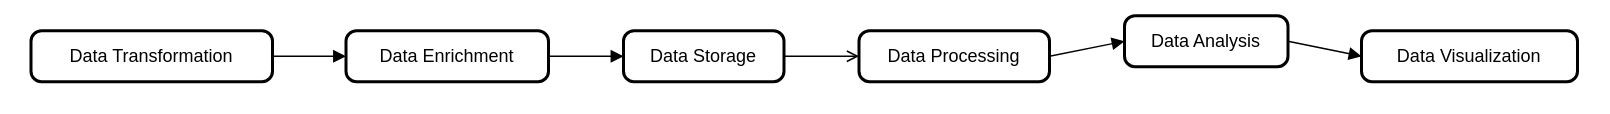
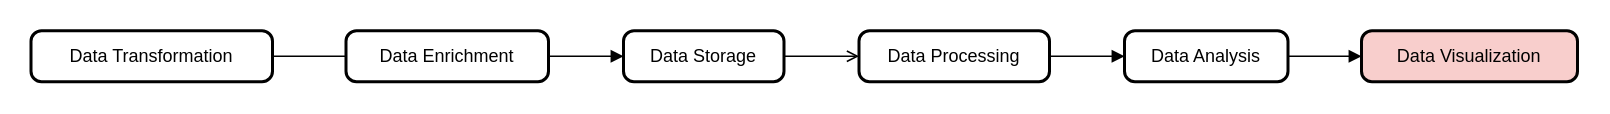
node "Data Analysis": moved (1206, 41) -> (1206, 56)
edge "Data Transformation" -> "Data Enrichment": arrowhead block -> none
node "Data Visualization": fillcolor #ffffff -> #f8cecc
